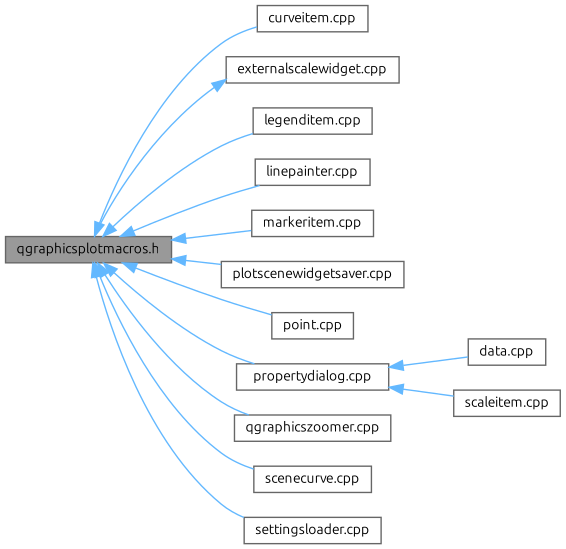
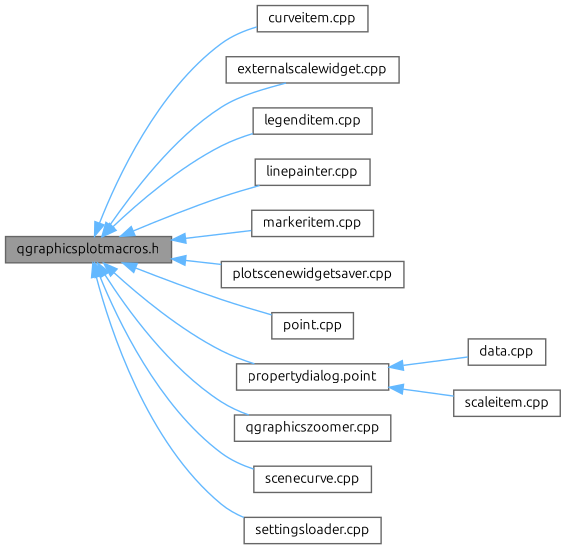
edge "qgraphicsplotmacros.h" -> "externalscalewidget.cpp": reversed
node "propertydialog.cpp": label "propertydialog.cpp" -> "propertydialog.point"
